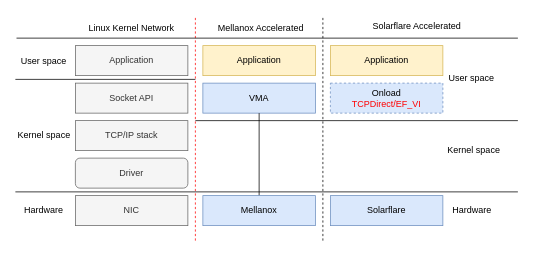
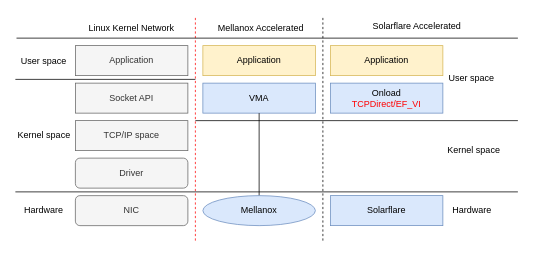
node "Onload TCPDirect/EF_VI": style dashed -> solid
node "TCP/IP stack": label "TCP/IP stack" -> "TCP/IP space"
node "NIC": shape rectangle -> rounded rectangle
node "Mellanox": shape rectangle -> ellipse
